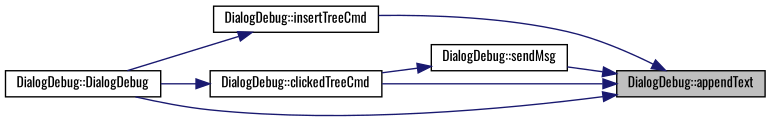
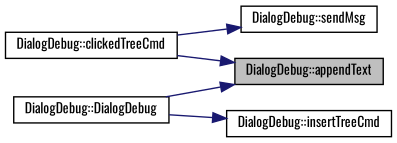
edge "DialogDebug::insertTreeCmd" -> "DialogDebug::appendText": removed
edge "DialogDebug::sendMsg" -> "DialogDebug::appendText": removed
edge "DialogDebug::DialogDebug" -> "DialogDebug::clickedTreeCmd": removed
